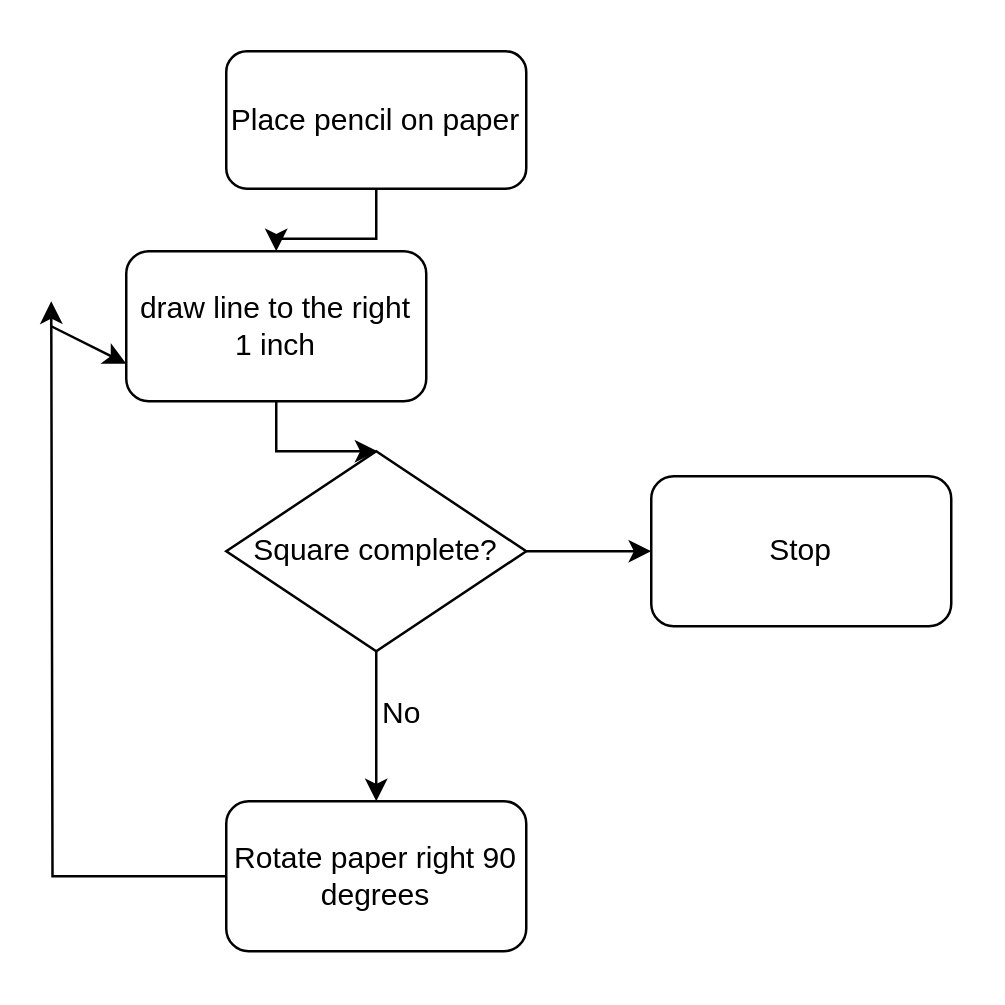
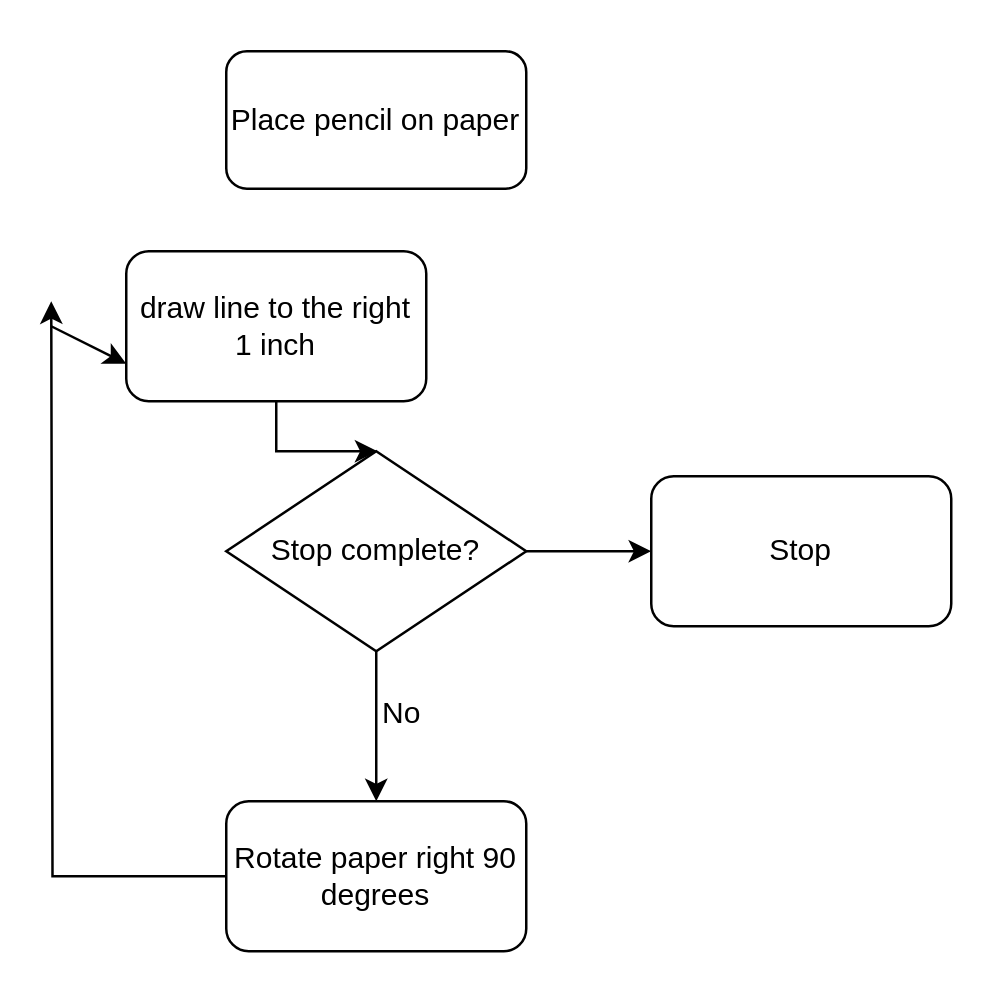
edge "Place pencil on paper" -> "draw line to the right 1 inch": removed
node "Square complete?": label "Square complete?" -> "Stop complete?"
